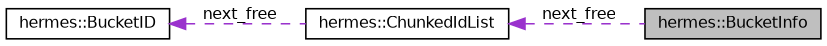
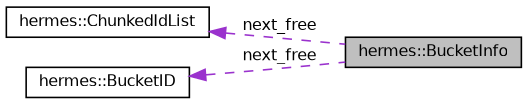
edge "hermes::ChunkedIdList" -> "hermes::BucketID": now "hermes::BucketInfo" -> "hermes::BucketID"
